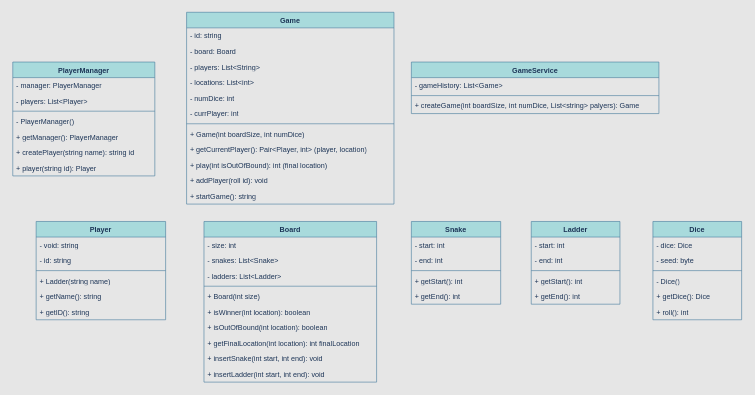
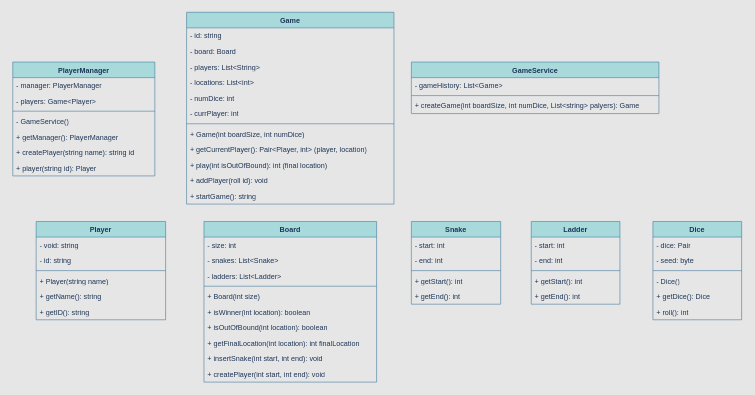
node "- players: List<Player>": label "- players: List<Player>" -> "- players: Game<Player>"
node "- PlayerManager()": label "- PlayerManager()" -> "- GameService()"
node "- dice: Dice": label "- dice: Dice" -> "- dice: Pair"
node "+ Ladder(string name)": label "+ Ladder(string name)" -> "+ Player(string name)"
node "+ insertLadder(int start, int end): void": label "+ insertLadder(int start, int end): void" -> "+ createPlayer(int start, int end): void"
